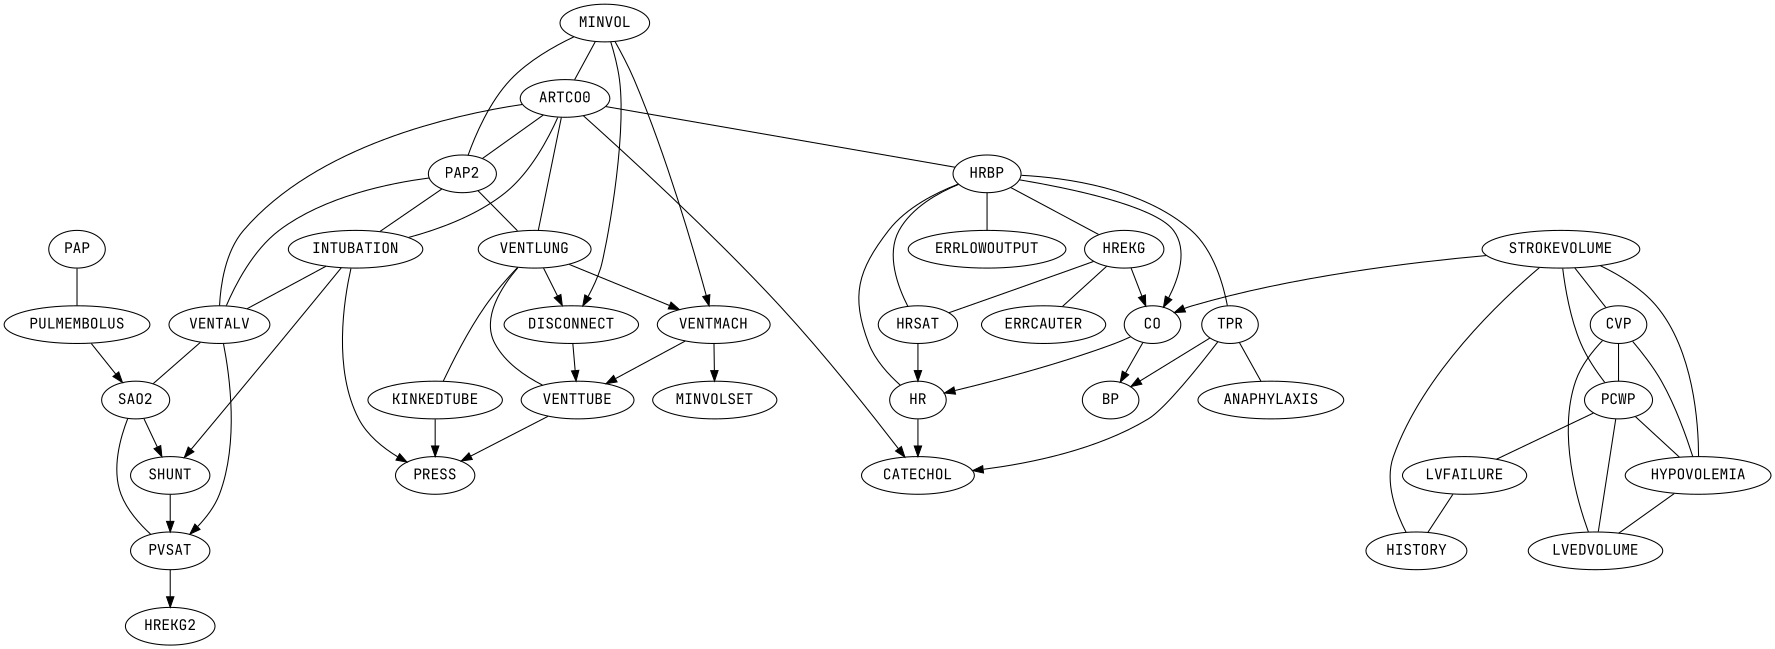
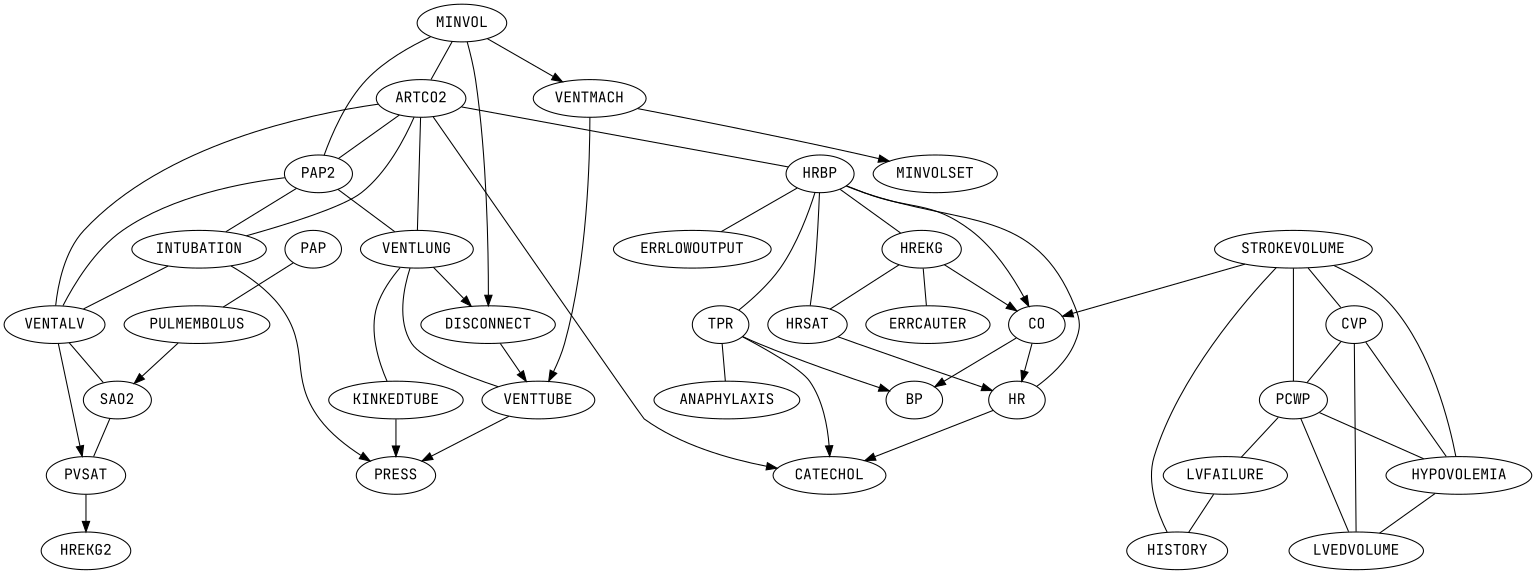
node "ARTCO0": label "ARTCO0" -> "ARTCO2"
edge "VENTLUNG" -> "VENTMACH": removed
node "SHUNT": removed
